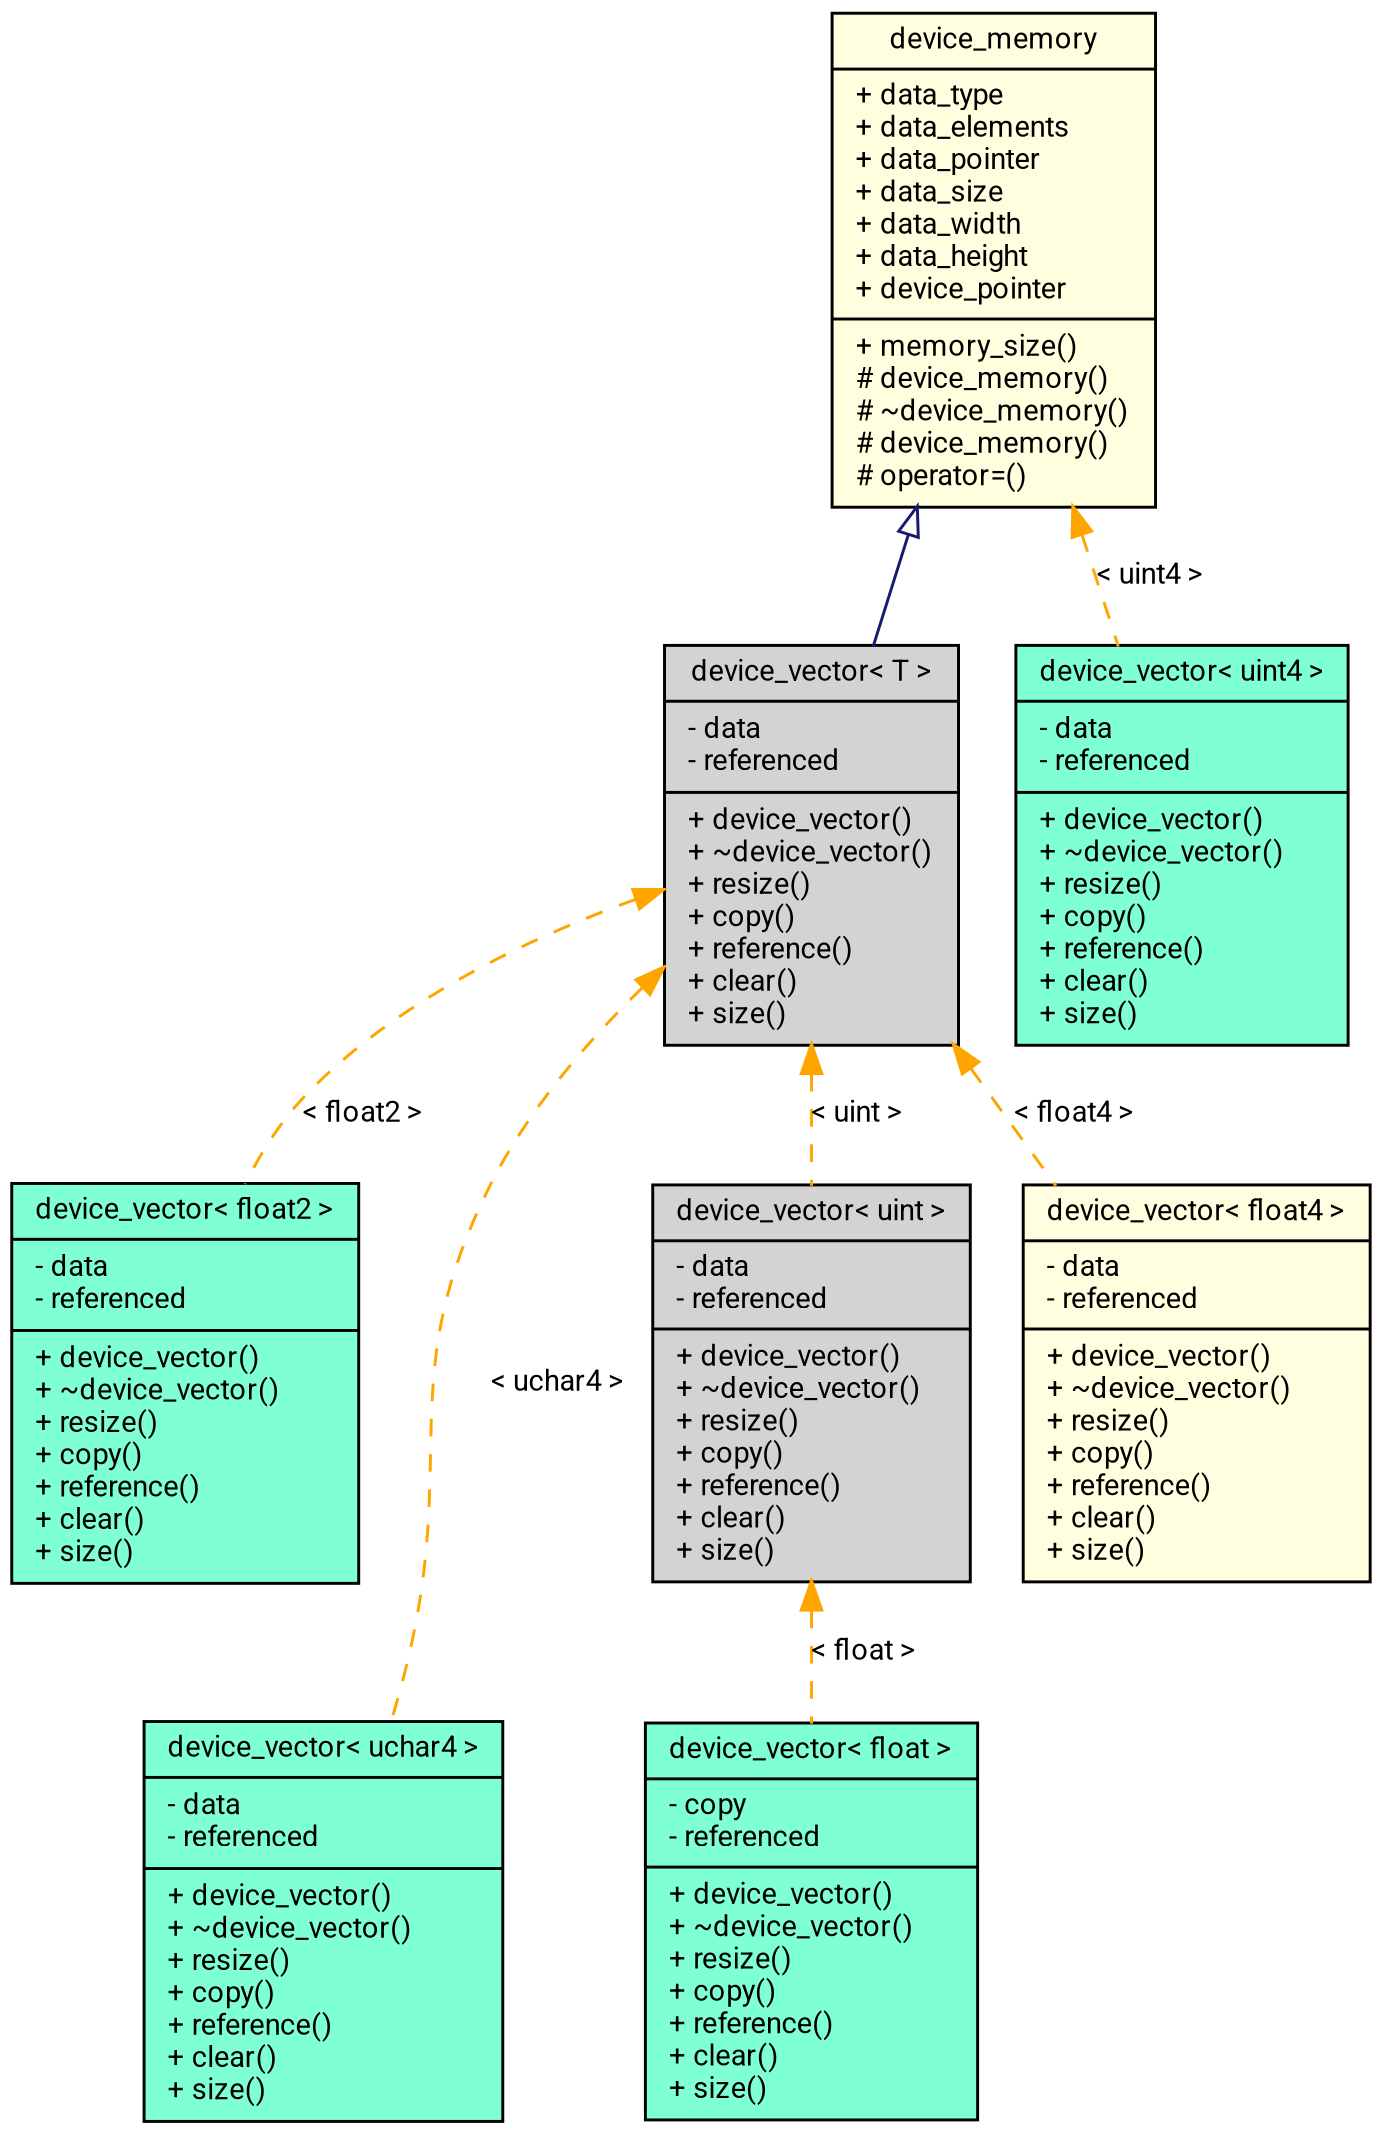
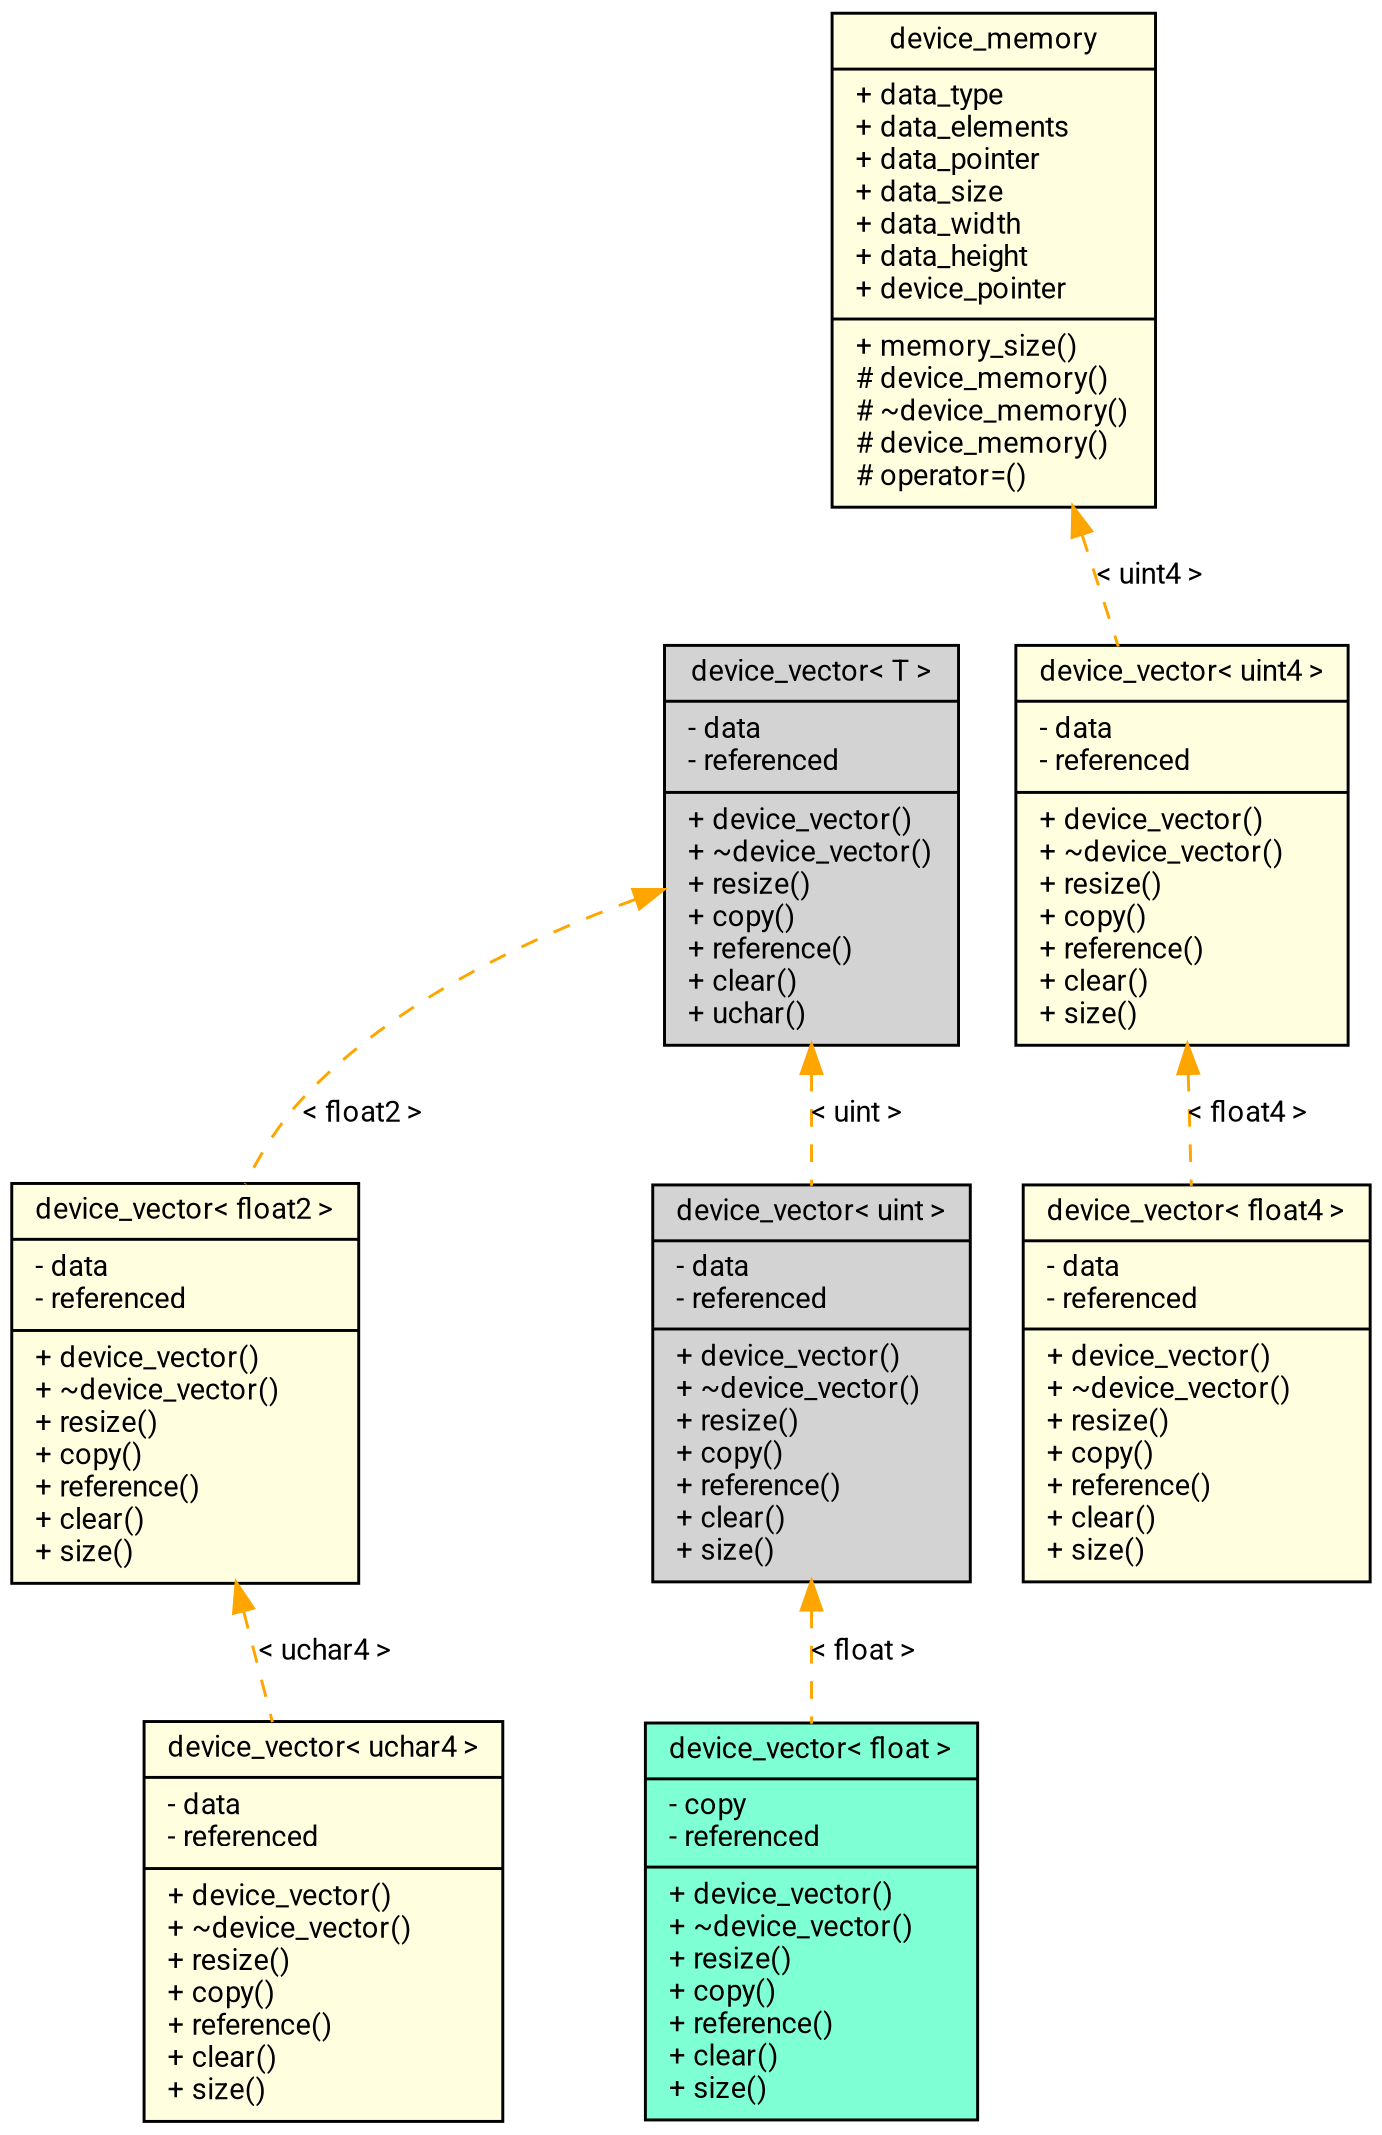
edge "device_vector< T >" -> "device_memory": removed
node "device_vector< uint4 >": fillcolor aquamarine -> lightyellow
node "device_vector< T >": text "+ size()" -> "+ uchar()"
edge "device_vector< float4 >" -> "device_vector< T >": now "device_vector< float4 >" -> "device_vector< uint4 >"
edge "device_vector< uchar4 >" -> "device_vector< T >": now "device_vector< uchar4 >" -> "device_vector< float2 >"
node "device_vector< float2 >": fillcolor aquamarine -> lightyellow
node "device_vector< uchar4 >": fillcolor aquamarine -> lightyellow
